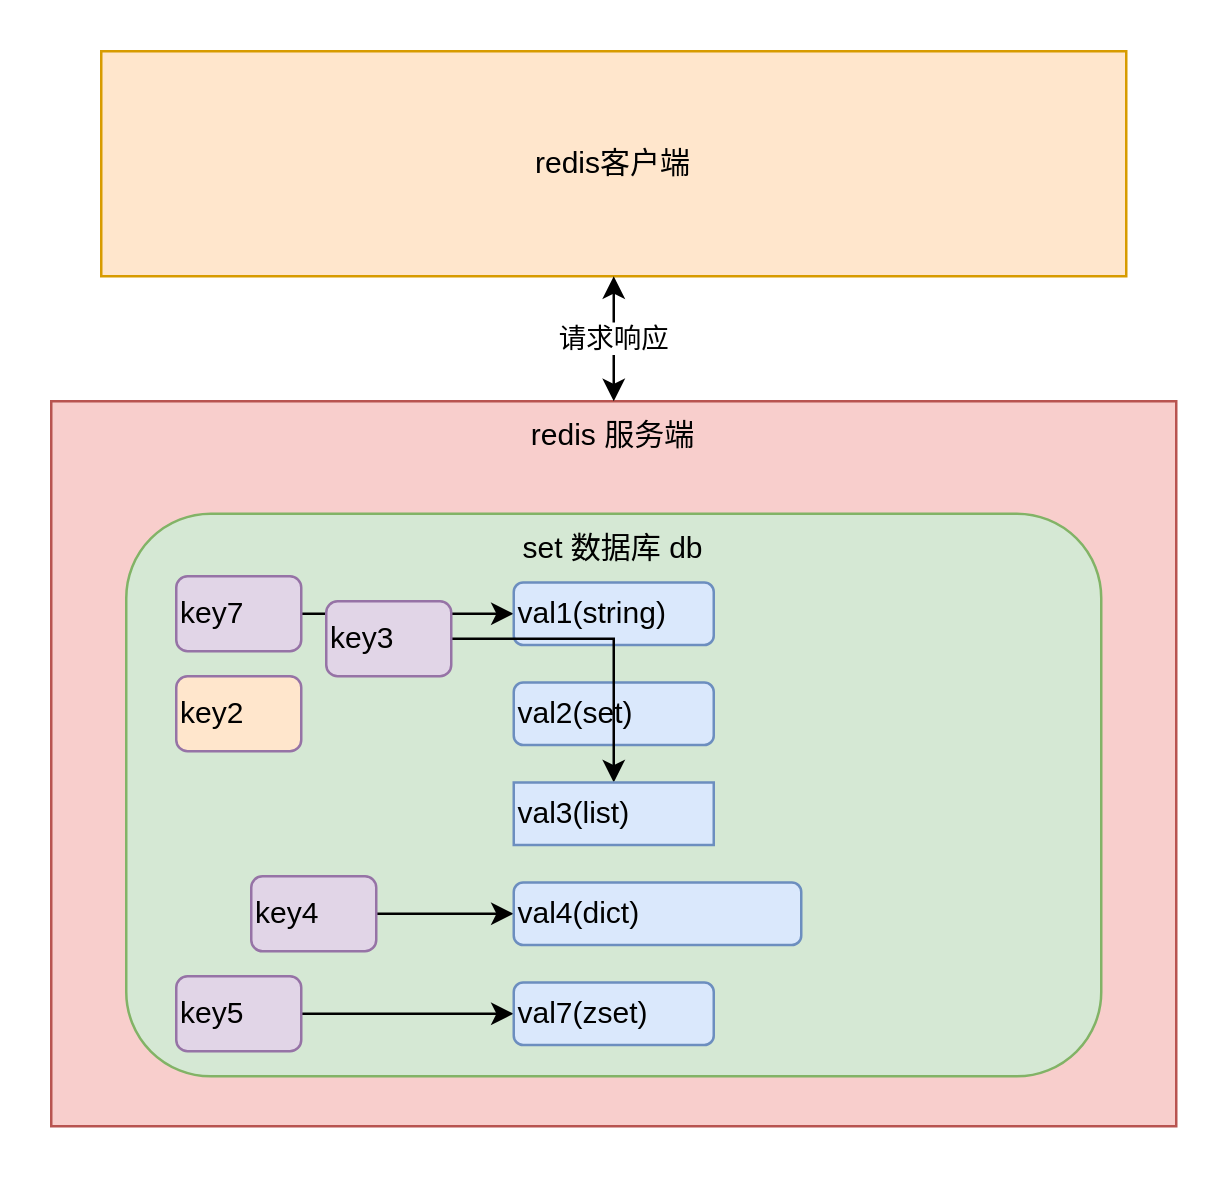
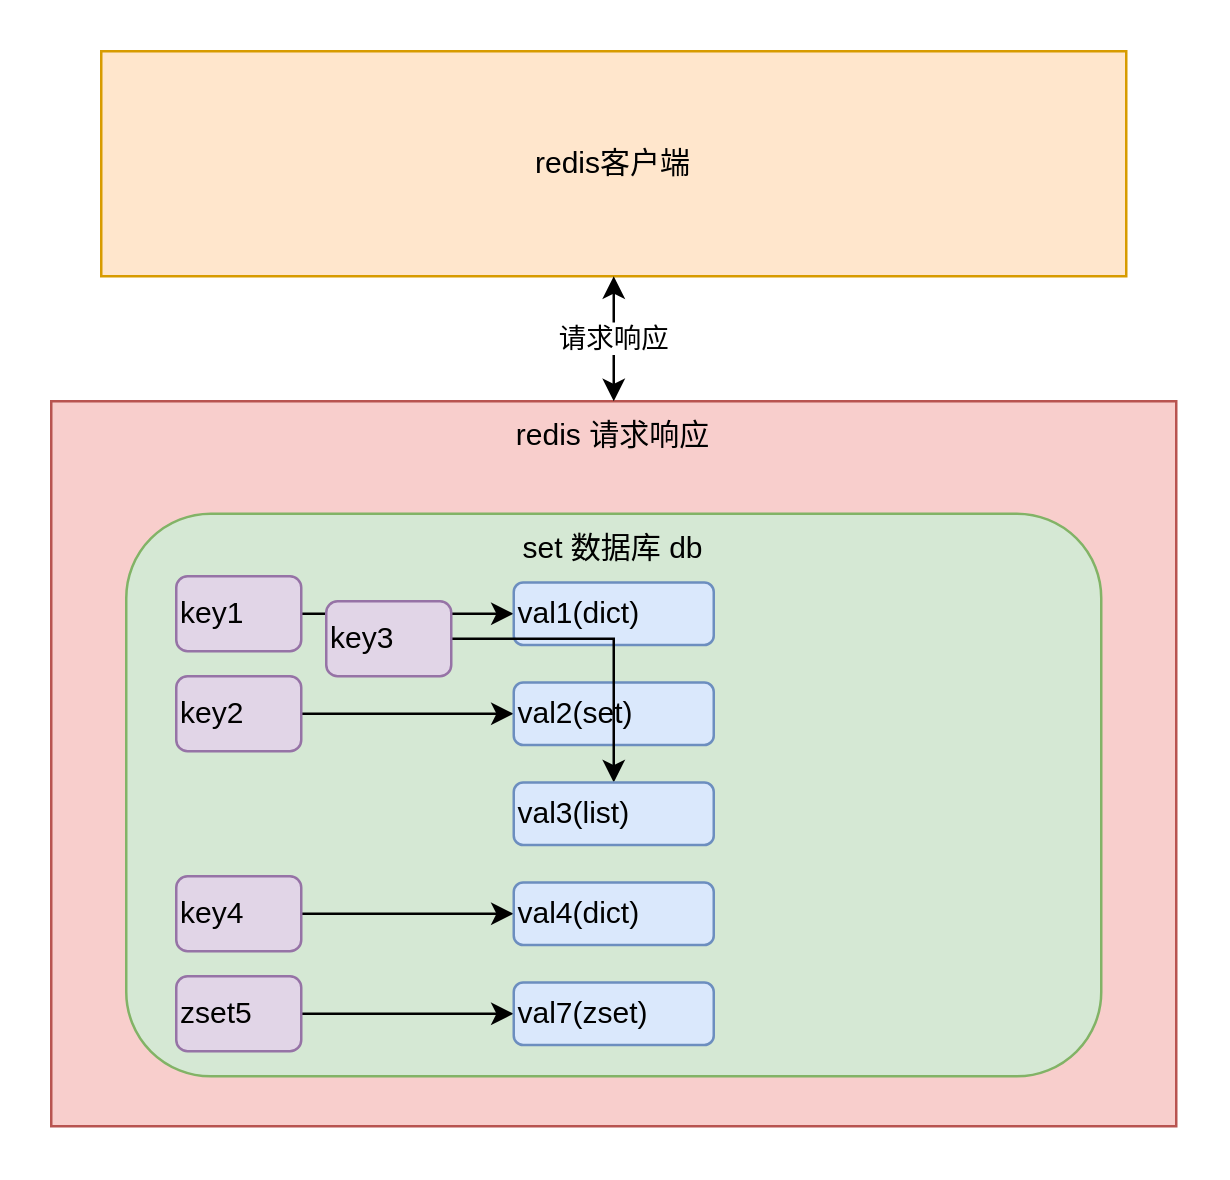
node "redis 服务端": label "redis 服务端" -> "redis 请求响应"
node "key7": label "key7" -> "key1"
node "val1(string)": label "val1(string)" -> "val1(dict)"
node "key2": fillcolor #ffe6cc -> #e1d5e7
edge "key2" -> "val2(set)": added
node "val3(list)": shape rectangle -> rounded rectangle
node "key4": moved (314, 914) -> (239, 914)
node "val4(dict)": size 288x63 -> 200x63
node "key5": label "key5" -> "zset5"
